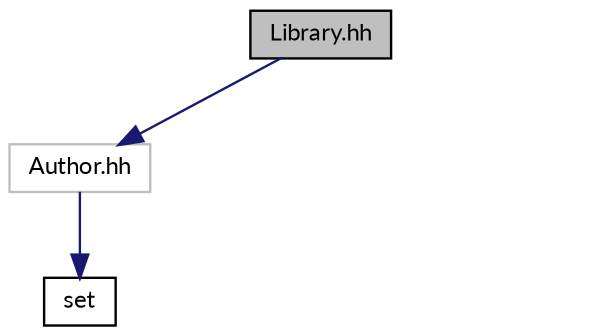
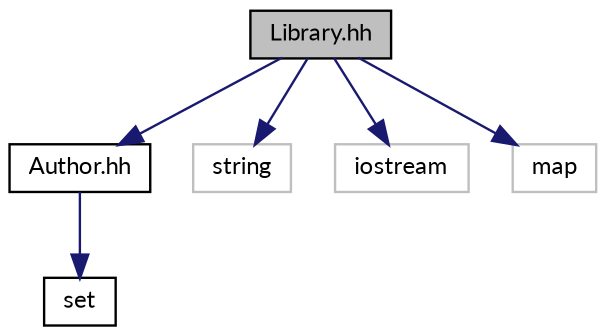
node "Author.hh": color grey75 -> black
node "string": added
node "iostream": added
node "map": added
